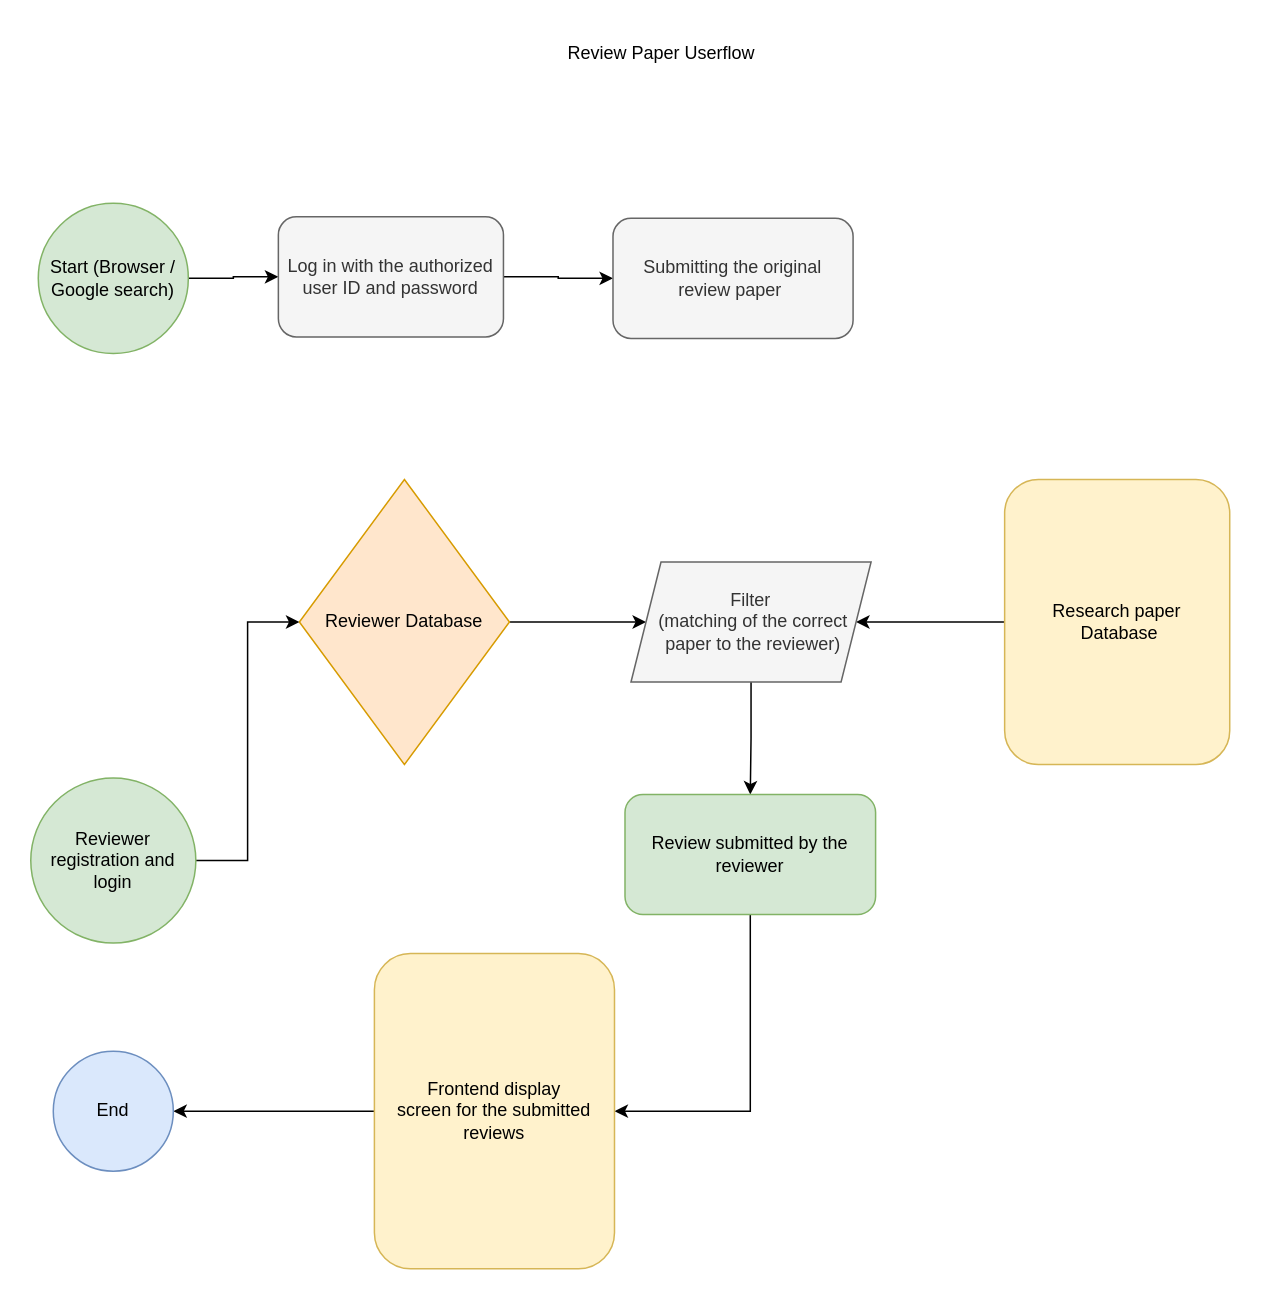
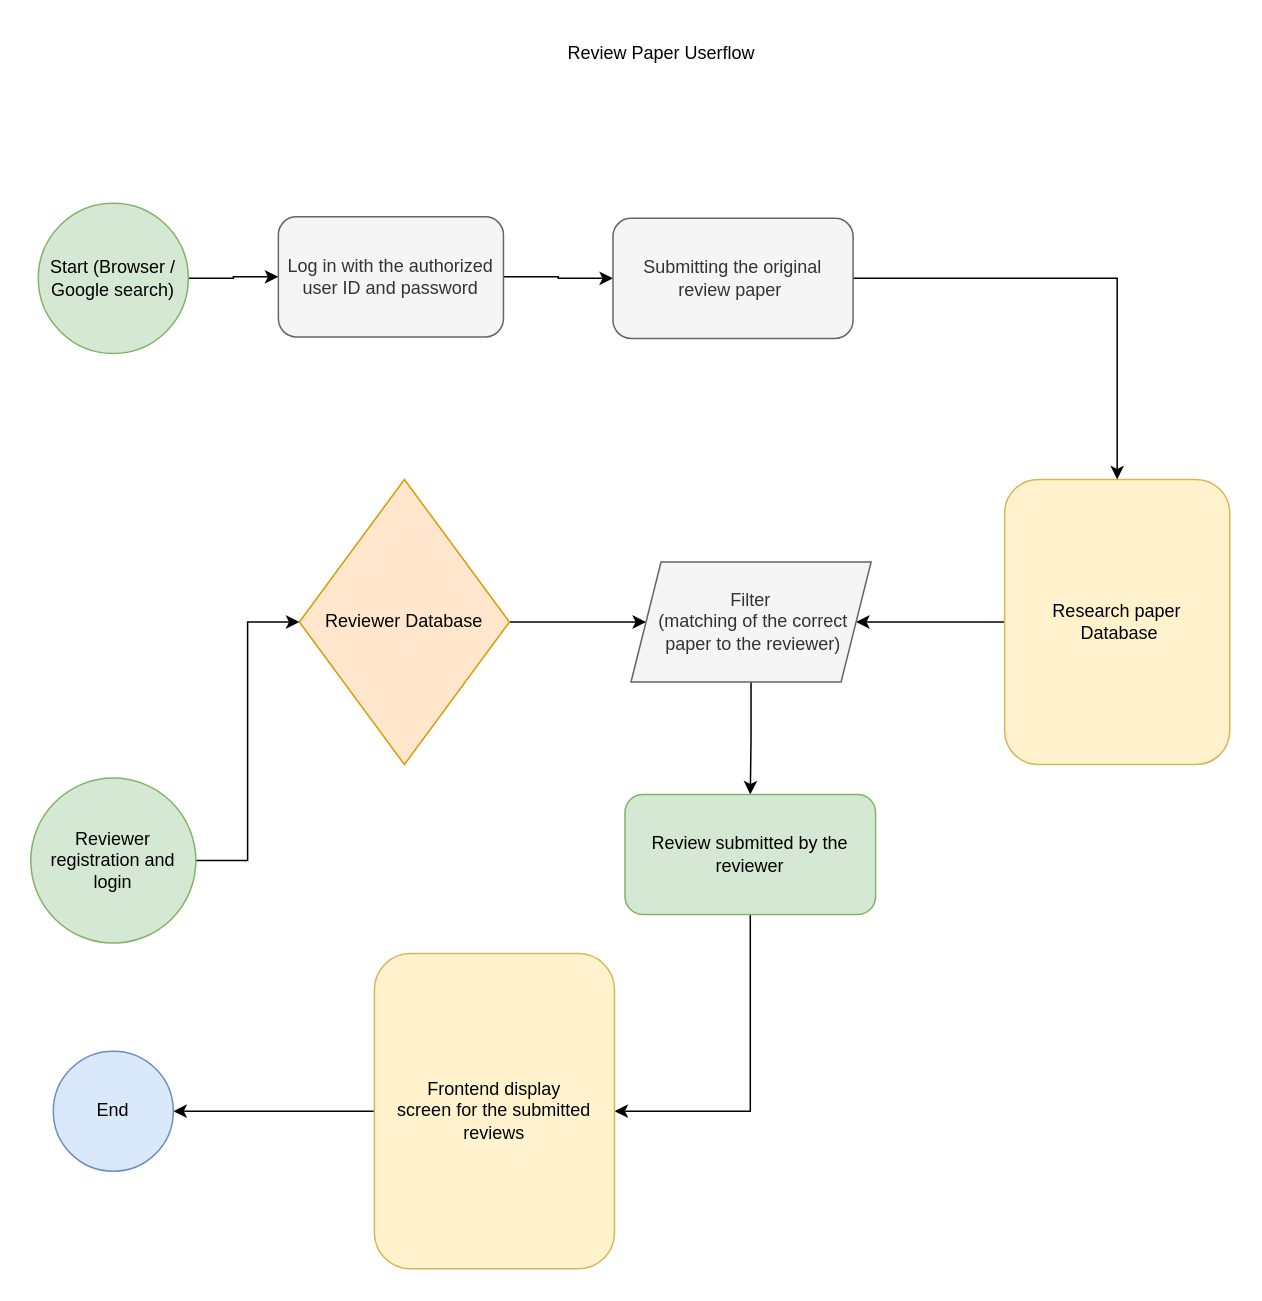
edge "Submitting the original review paper" -> "Research paper Database": added
